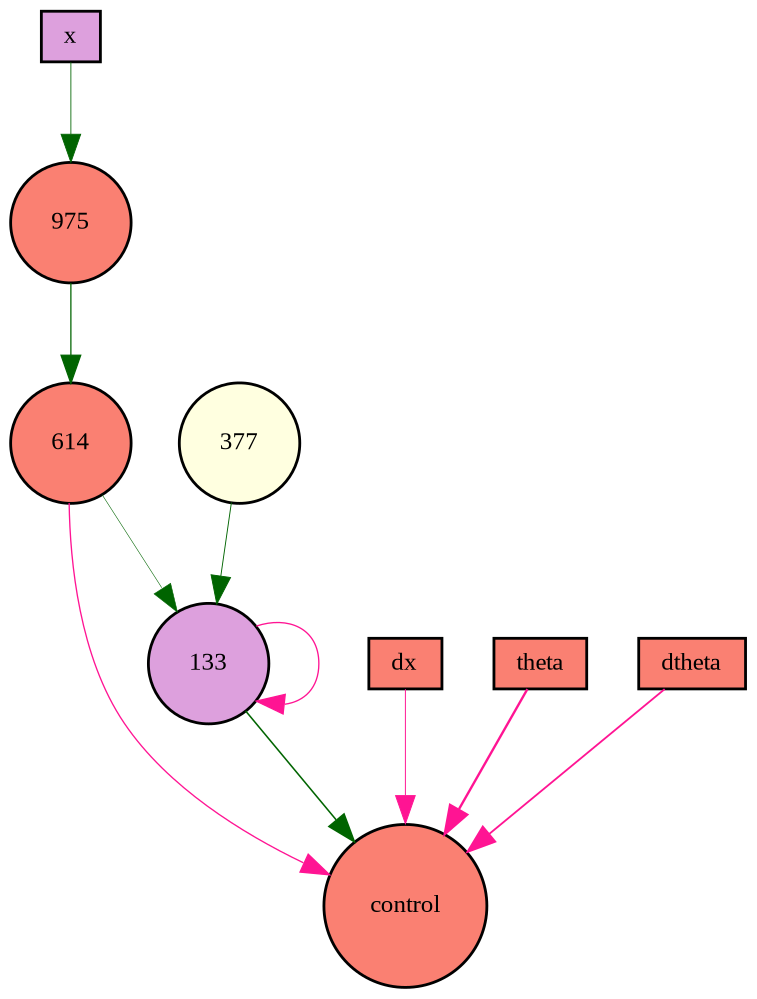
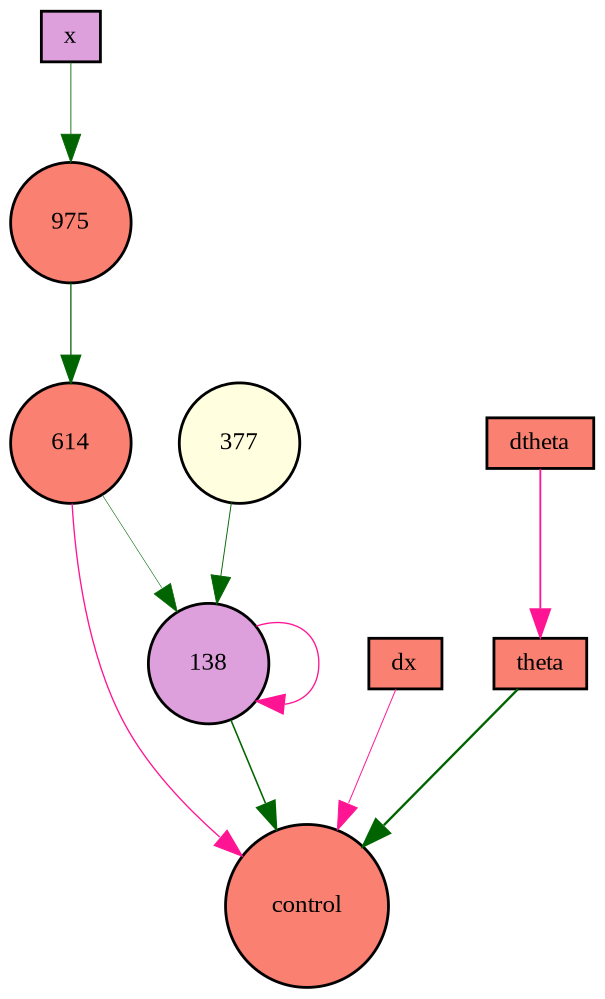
node "133": label "133" -> "138"
edge "theta" -> "control": color deeppink -> darkgreen
edge "dtheta" -> "control": now "dtheta" -> "theta"
